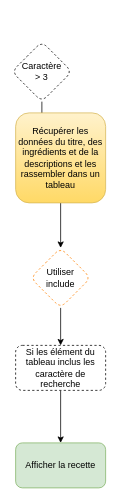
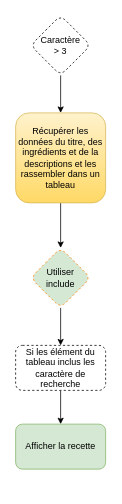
node "Caractère > 3": moved (42, 72) -> (60, 45)
node "Utiliser include": fillcolor #ffffff -> #d5e8d4
node "Afficher la recette": moved (60, 465) -> (60, 447)
